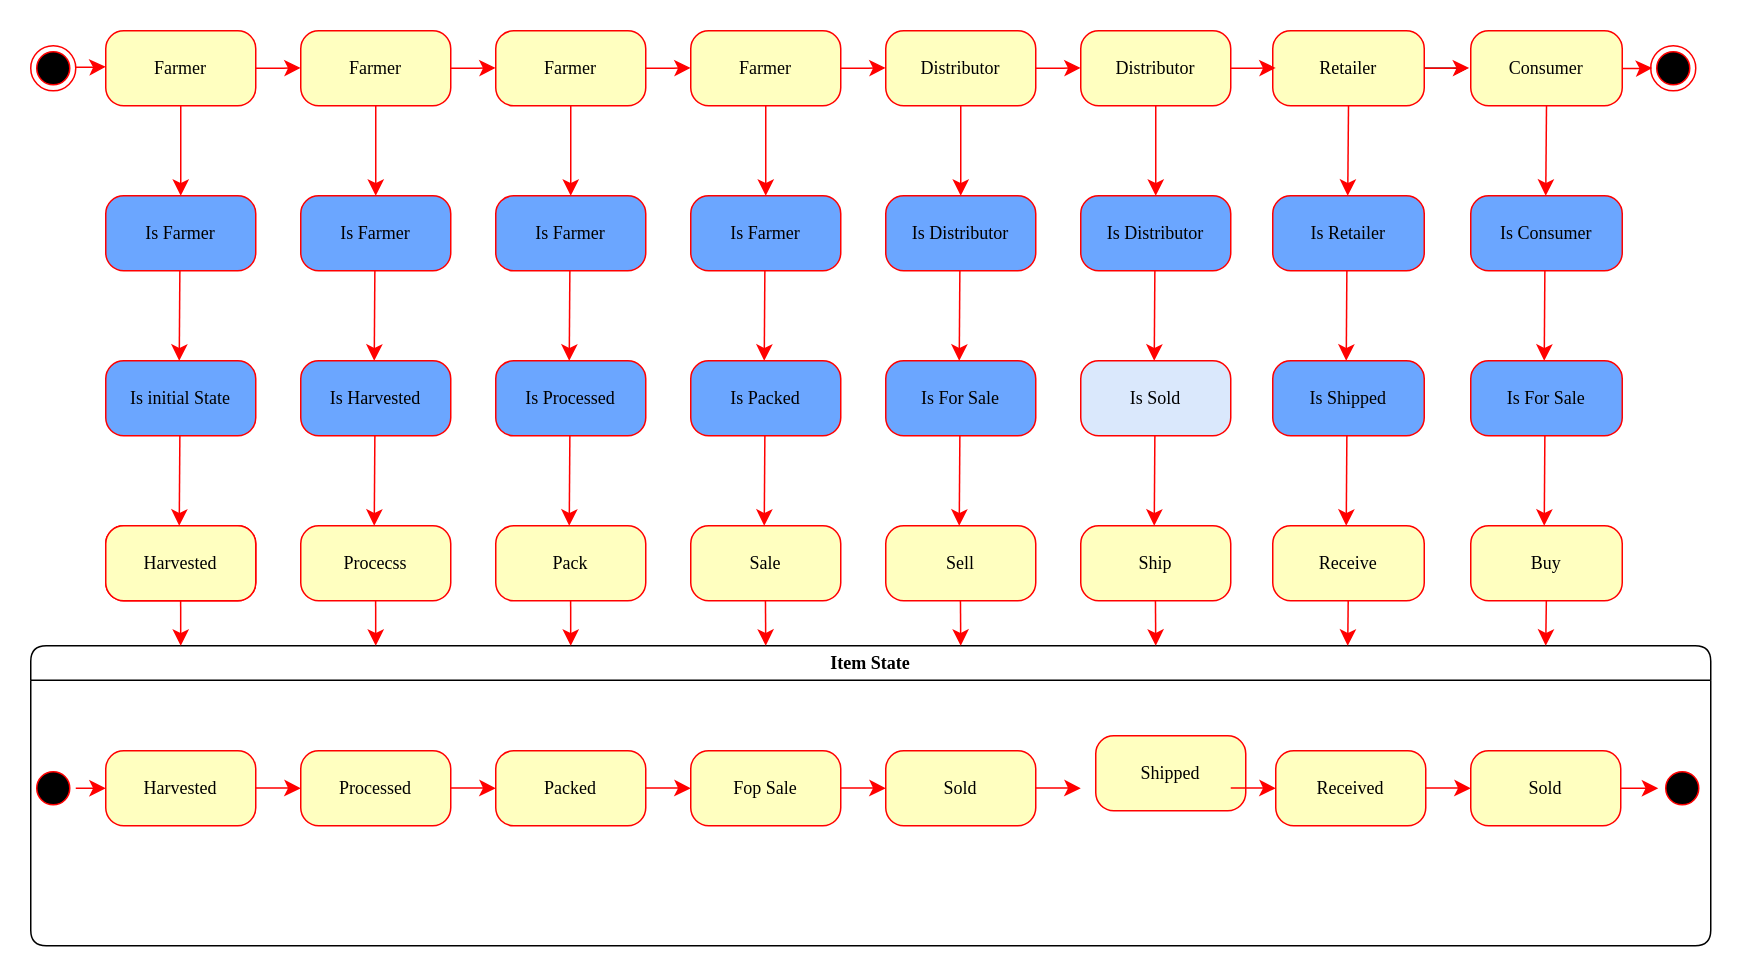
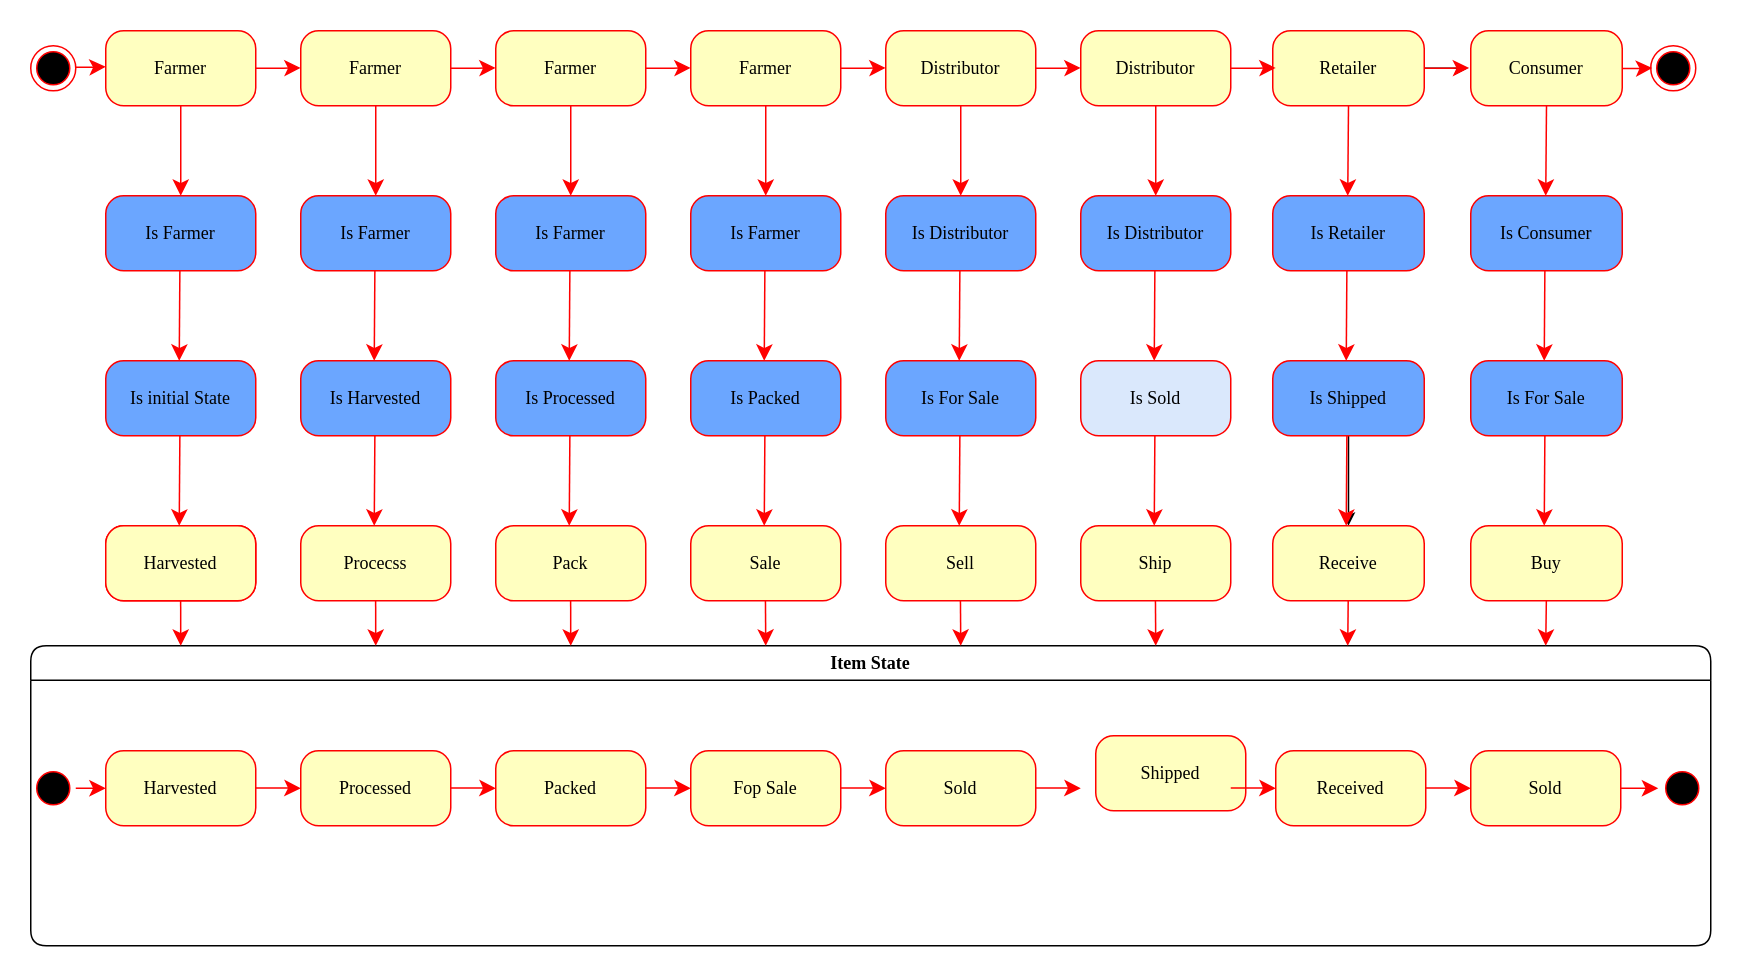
edge "Is Shipped" -> "Receive": added
